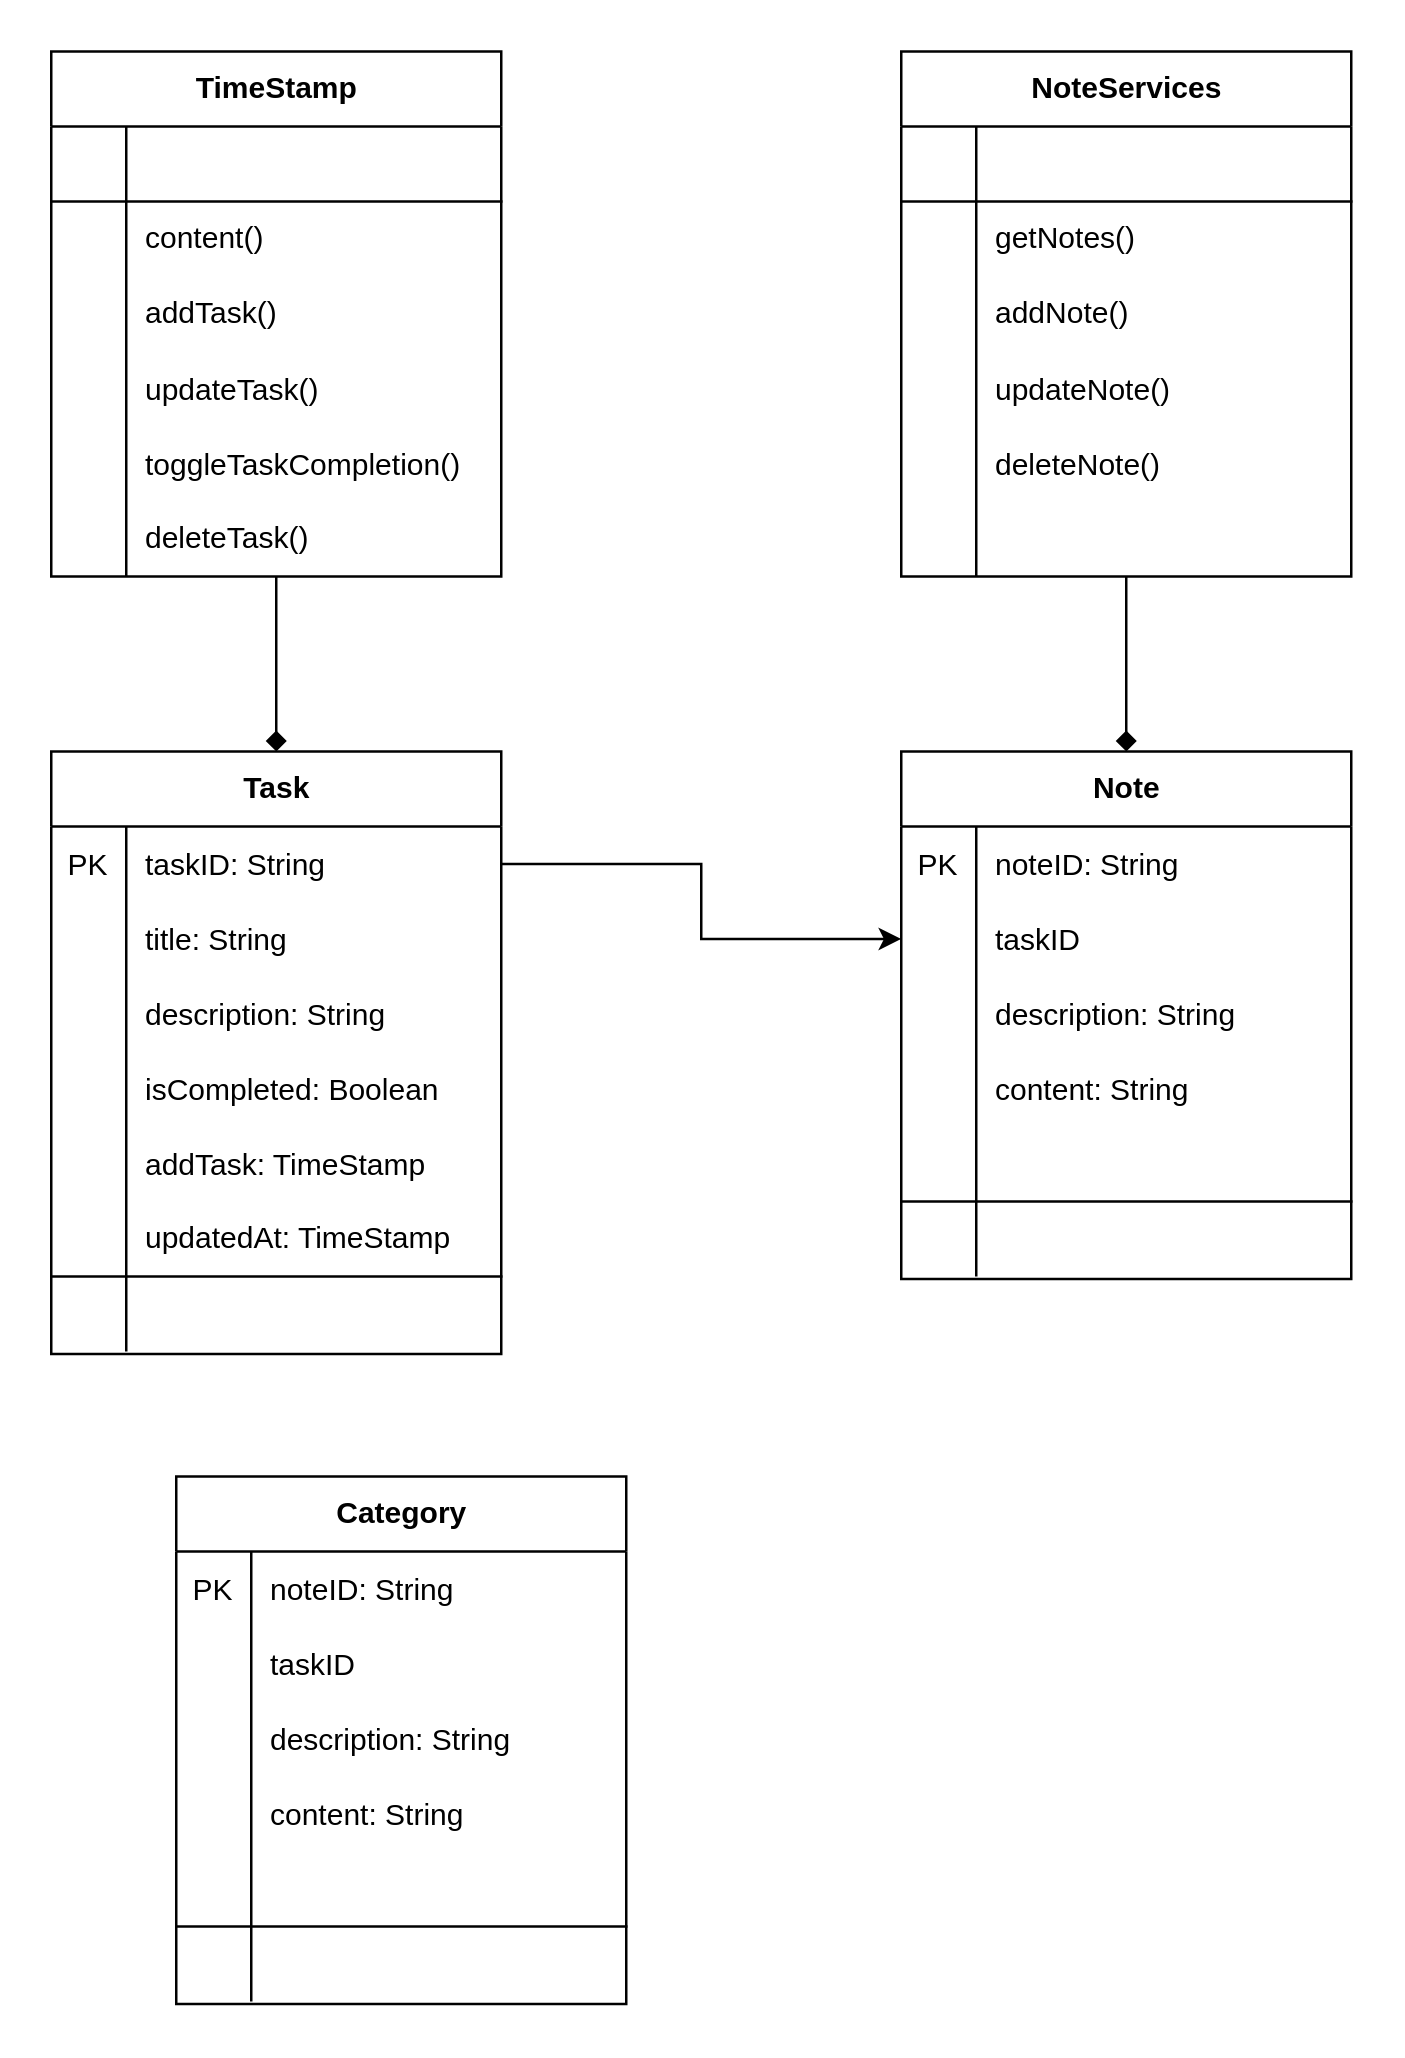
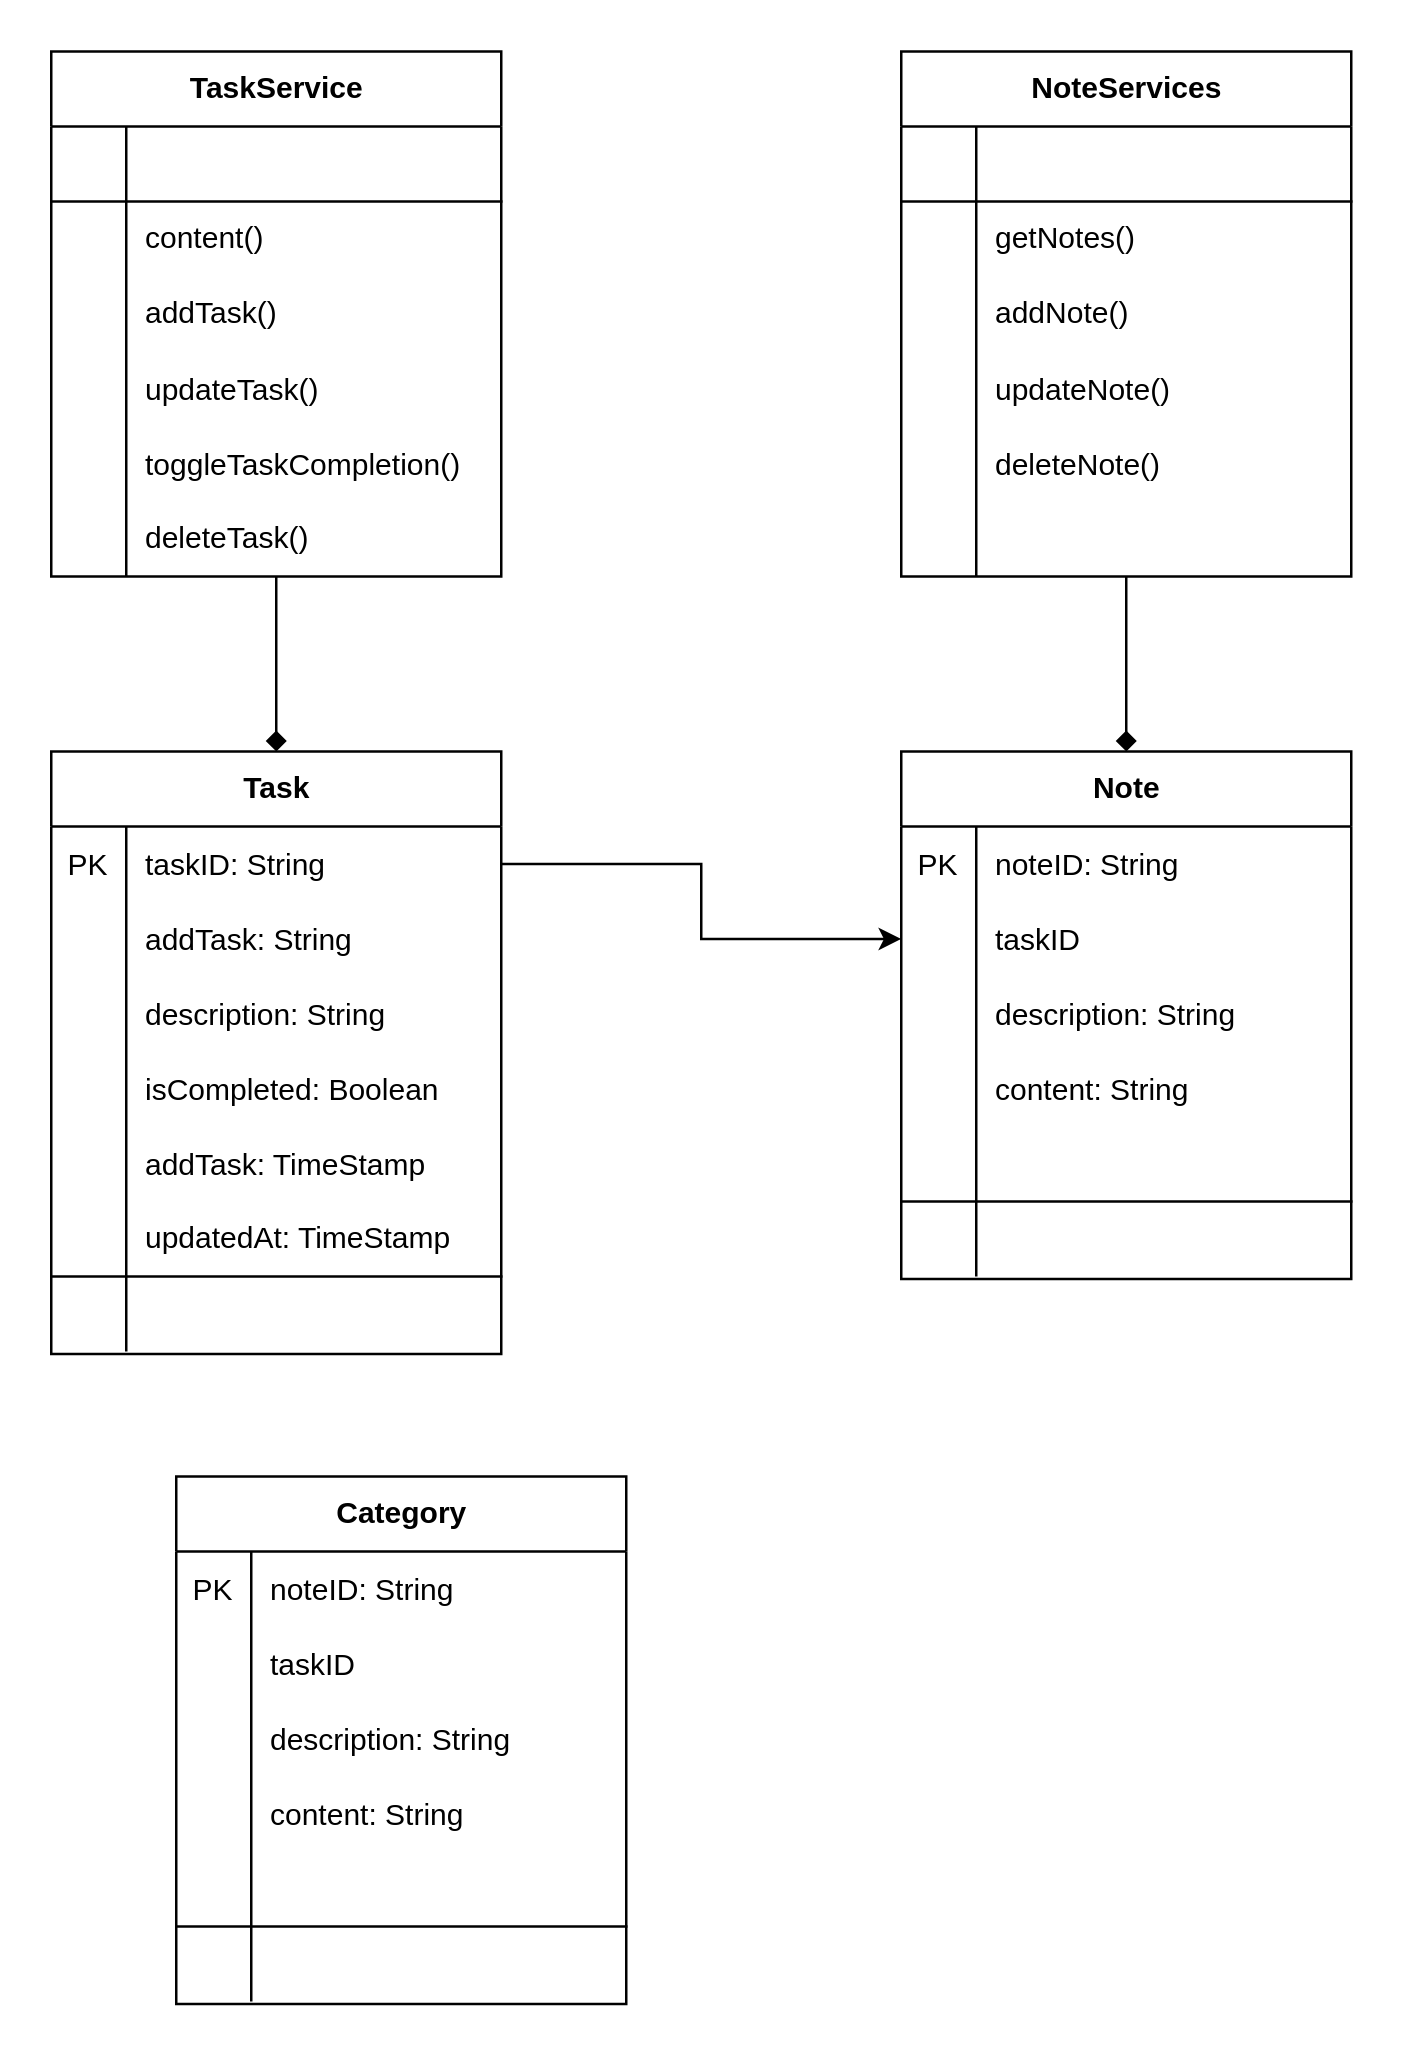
node "TimeStamp": label "TimeStamp" -> "TaskService"
node "title: String": label "title: String" -> "addTask: String"
